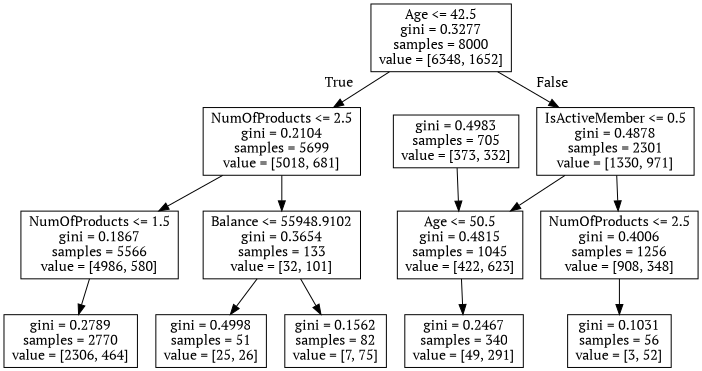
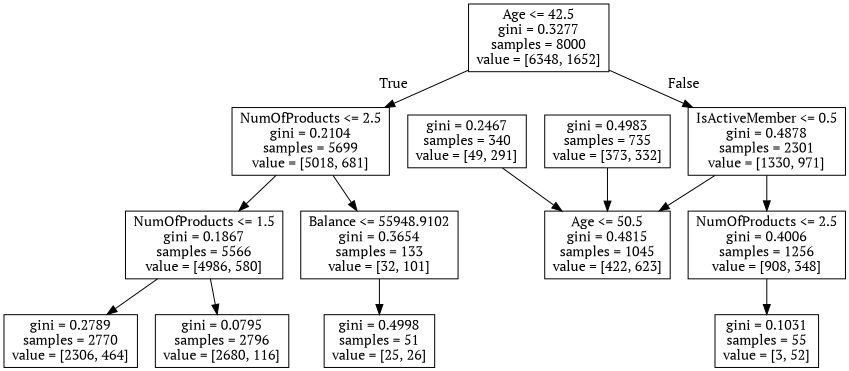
node "gini = 0.4983 samples = 705 value = [373, 332]": label "gini = 0.4983 samples = 705 value = [373, 332]" -> "gini = 0.4983 samples = 735 value = [373, 332]"
edge "Age <= 50.5 gini = 0.4815 samples = 1045 value = [422, 623]" -> "gini = 0.2467 samples = 340 value = [49, 291]": reversed
node "gini = 0.0795 samples = 2796 value = [2680, 116]": added
node "gini = 0.1562 samples = 82 value = [7, 75]": removed
node "gini = 0.1031 samples = 56 value = [3, 52]": label "gini = 0.1031 samples = 56 value = [3, 52]" -> "gini = 0.1031 samples = 55 value = [3, 52]"
